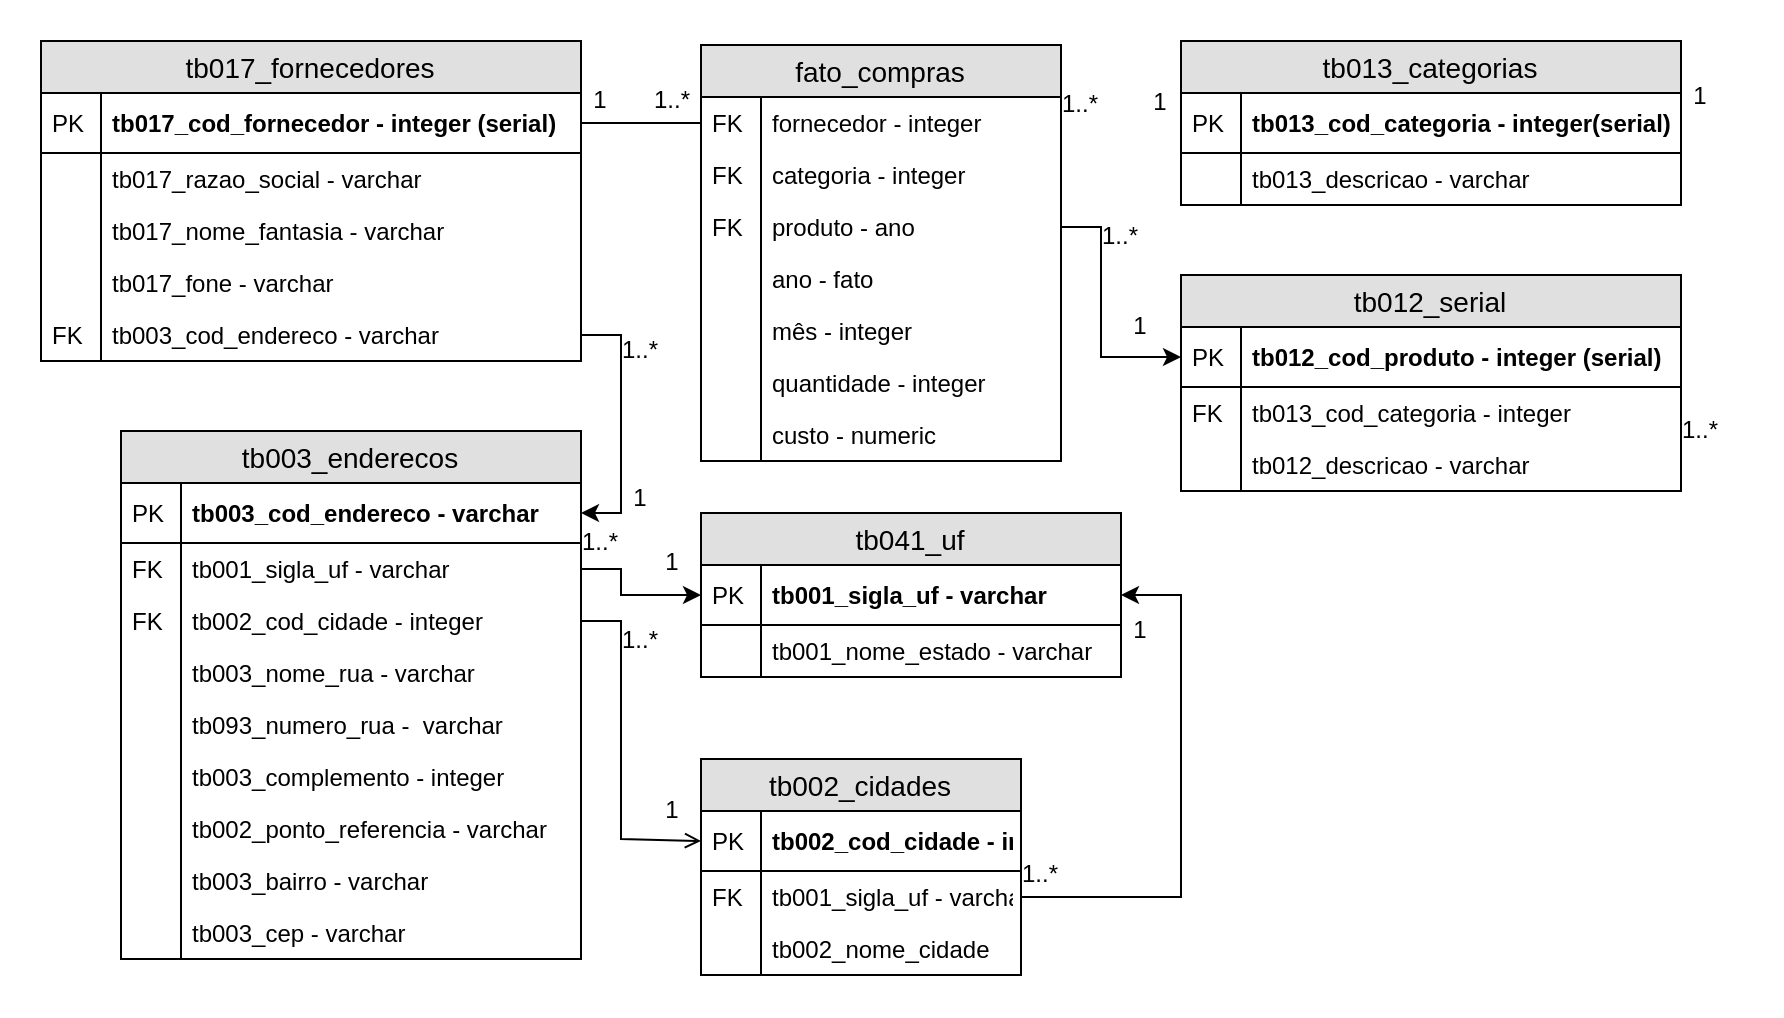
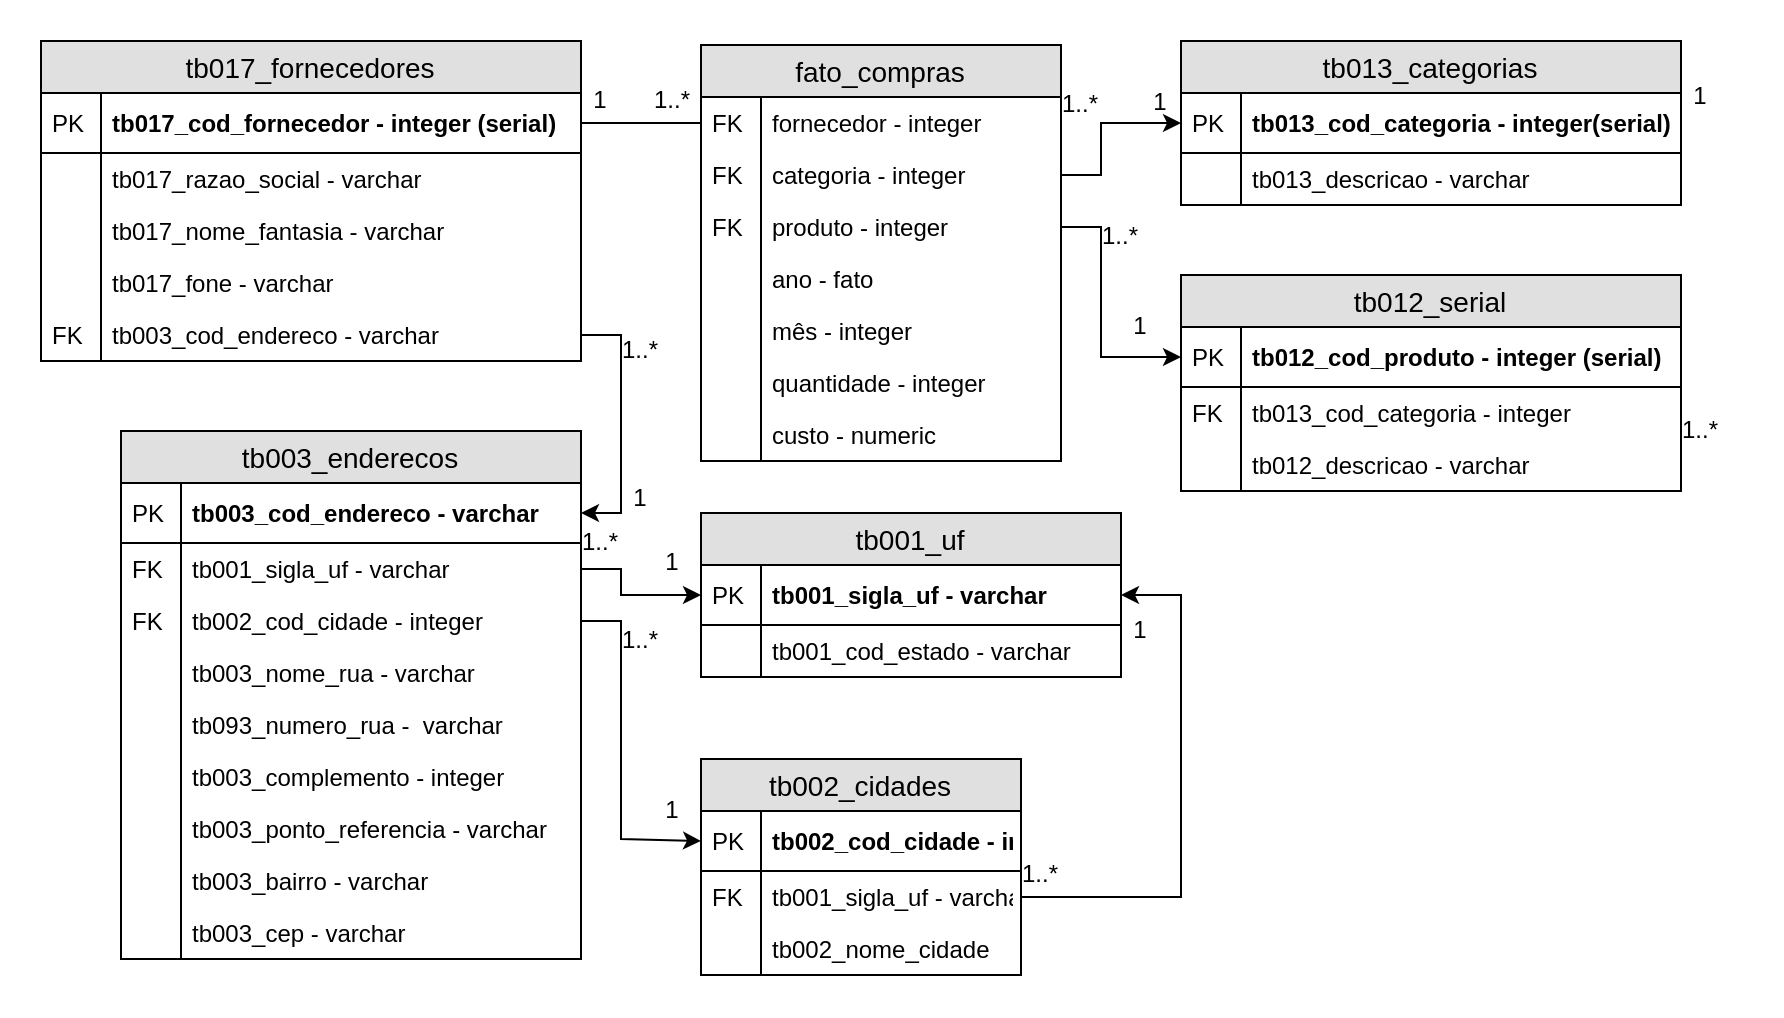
edge "categoria - integer" -> "tb013_cod_categoria - integer(serial)": added
node "produto - ano": label "produto - ano" -> "produto - integer"
node "tb041_uf": label "tb041_uf" -> "tb001_uf"
node "tb001_nome_estado - varchar": label "tb001_nome_estado - varchar" -> "tb001_cod_estado - varchar"
node "tb002_ponto_referencia - varchar": label "tb002_ponto_referencia - varchar" -> "tb003_ponto_referencia - varchar"
edge "tb002_cod_cidade - integer" -> "tb002_cod_cidade - integer (serial)": arrowhead open -> classic
